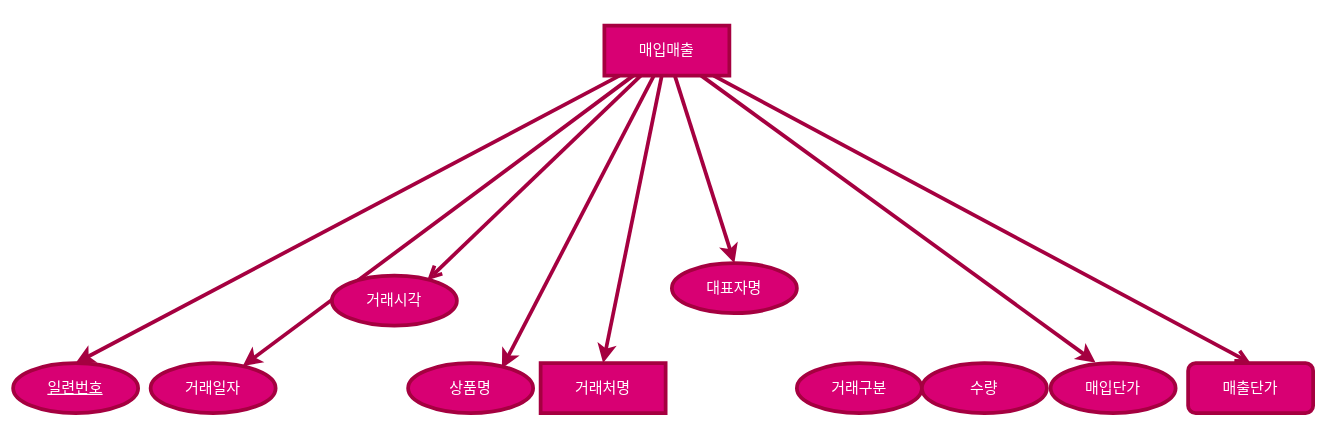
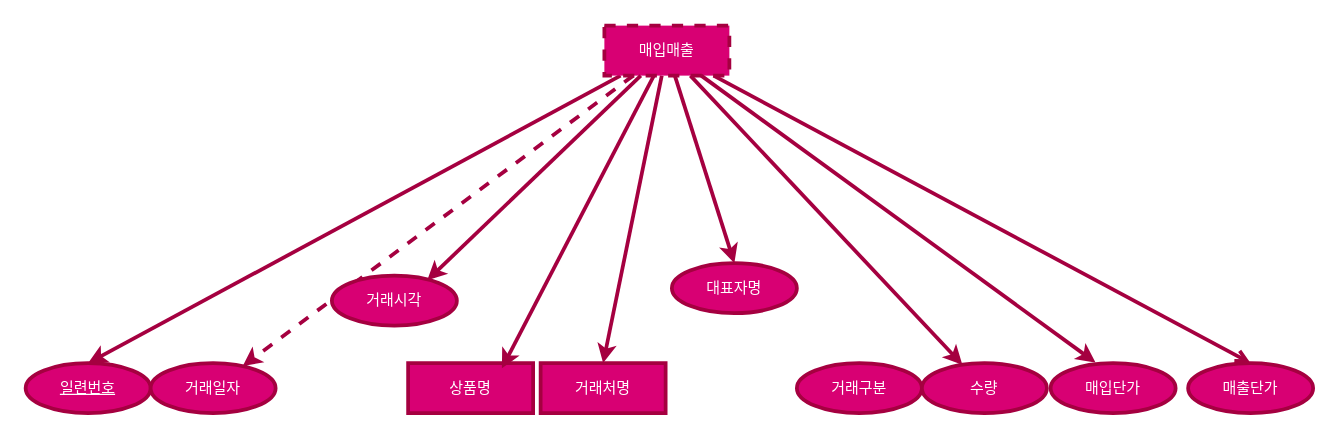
node "매입매출": style solid -> dashed
edge "매입매출" -> "거래일자": style solid -> dashed
edge "매입매출" -> "수량": added
edge "매입매출" -> "거래시각": arrowhead open -> classic
node "일련번호": moved (76, 388) -> (88, 388)
node "상품명": shape ellipse -> rectangle
node "매출단가": shape rounded rectangle -> ellipse
